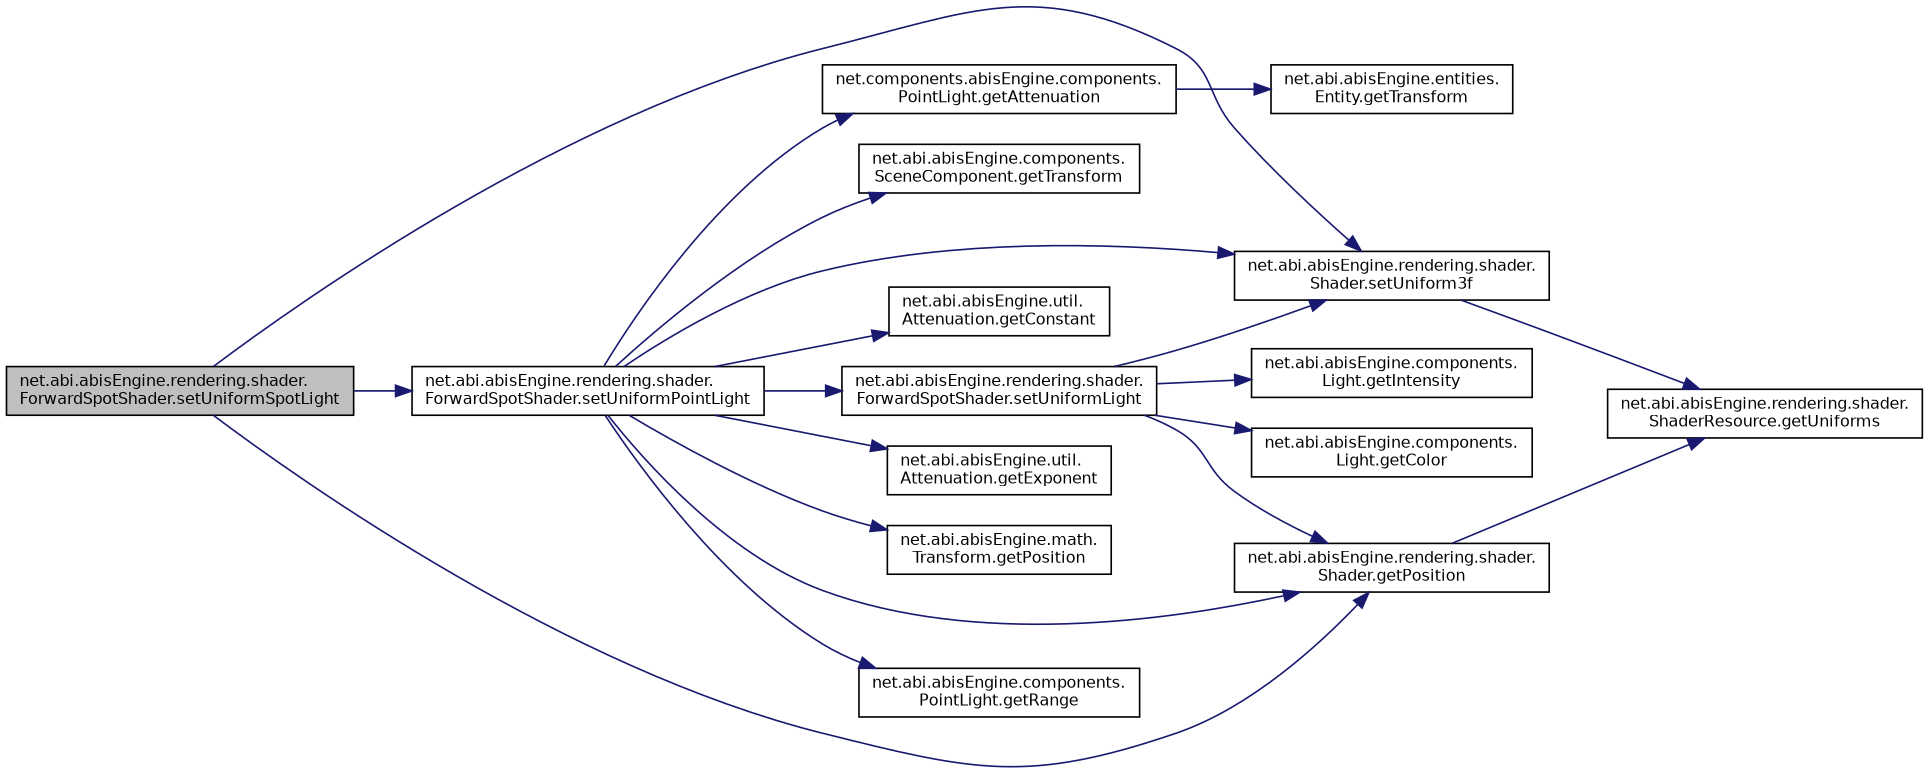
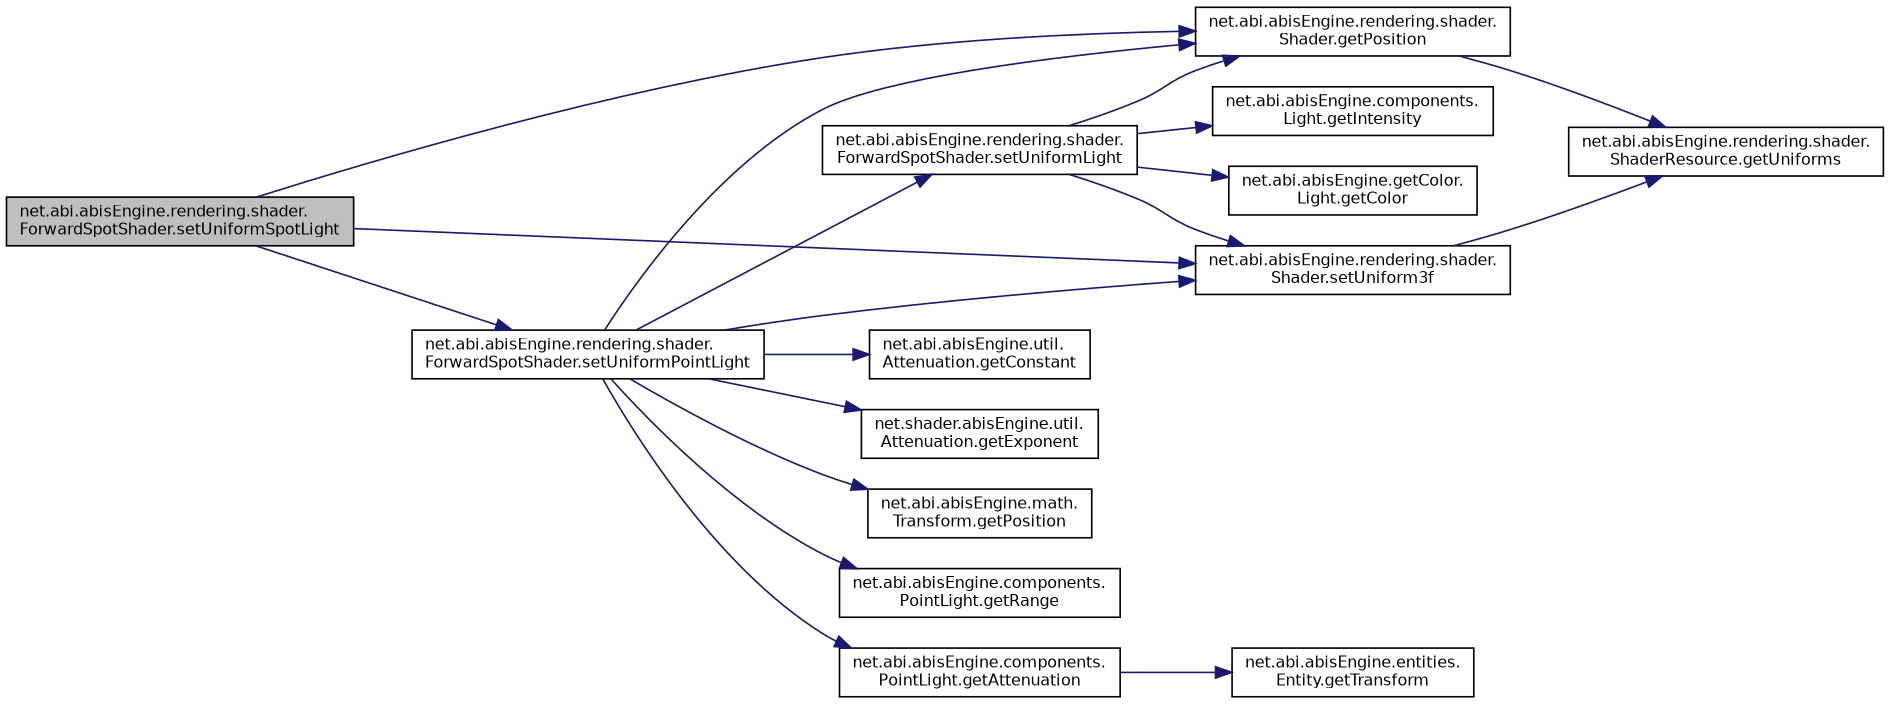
node "net.components.abisEngine.components. PointLight.getAttenuation": label "net.components.abisEngine.components. PointLight.getAttenuation" -> "net.abi.abisEngine.components. PointLight.getAttenuation"
node "net.abi.abisEngine.components. SceneComponent.getTransform": removed
node "net.abi.abisEngine.components. Light.getColor": label "net.abi.abisEngine.components. Light.getColor" -> "net.abi.abisEngine.getColor. Light.getColor"
node "net.abi.abisEngine.util. Attenuation.getExponent": label "net.abi.abisEngine.util. Attenuation.getExponent" -> "net.shader.abisEngine.util. Attenuation.getExponent"
